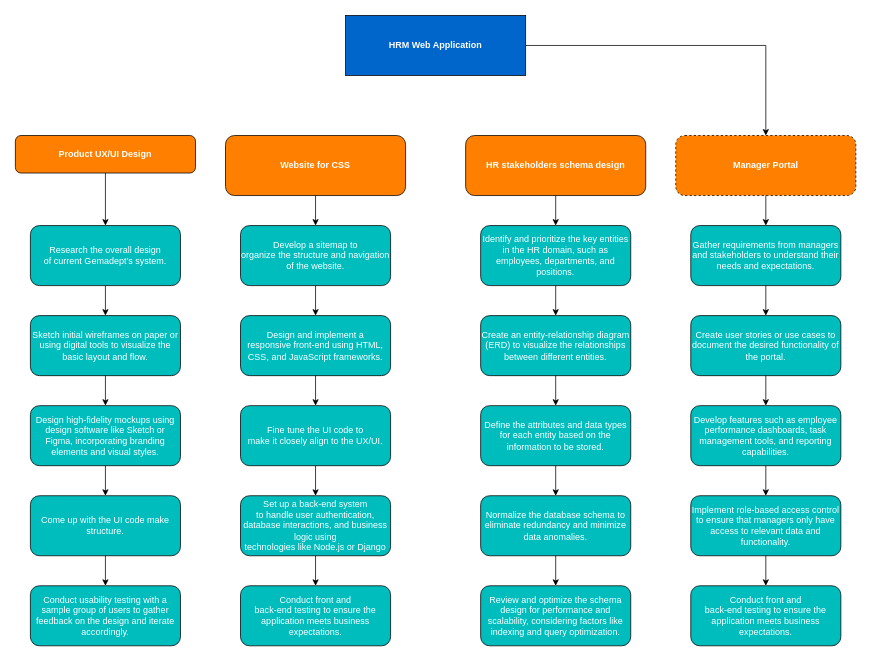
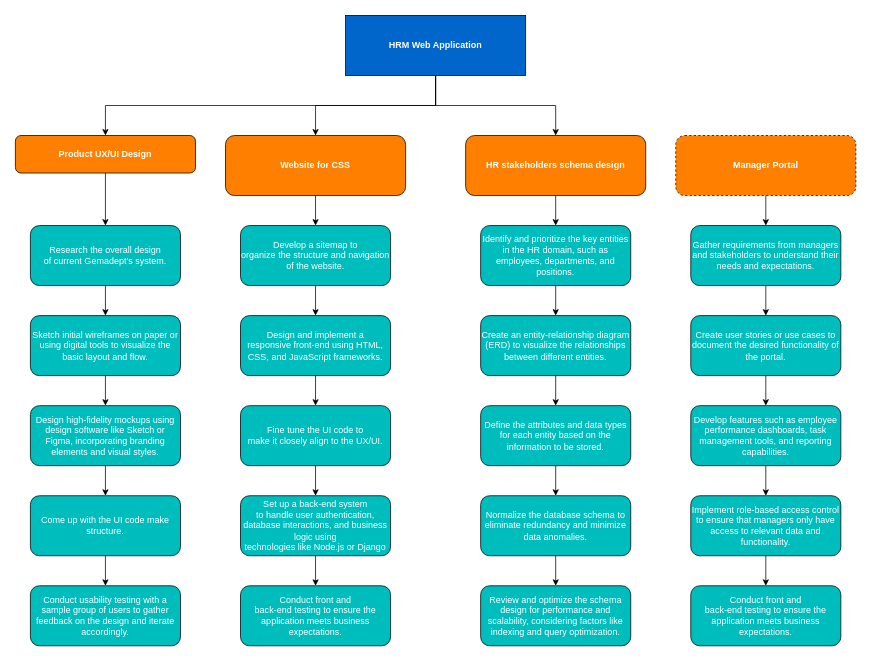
edge "HRM Web Application" -> "Manager Portal": now "HRM Web Application" -> "HR stakeholders schema design"
edge "HRM Web Application" -> "Product UX/UI Design": added
edge "HRM Web Application" -> "Website for CSS": added
